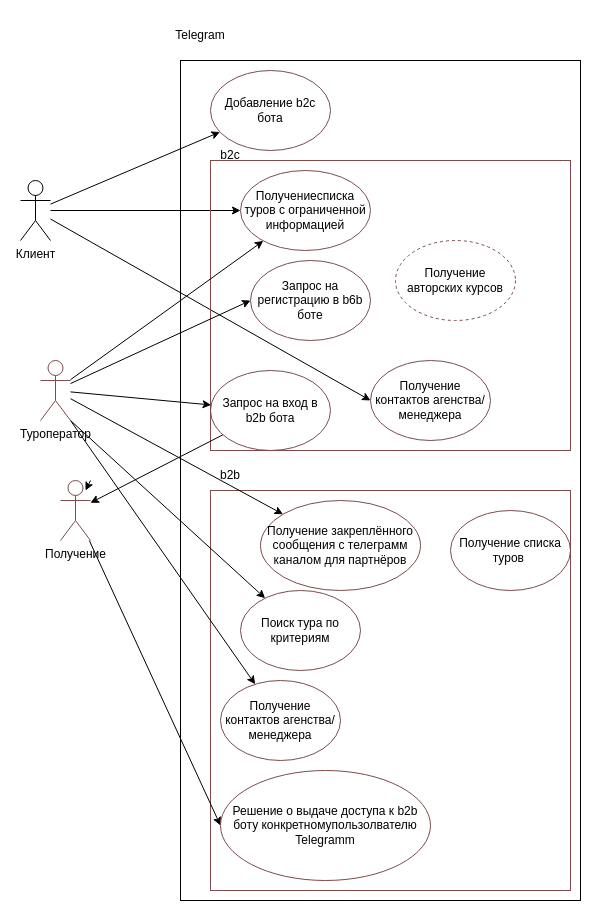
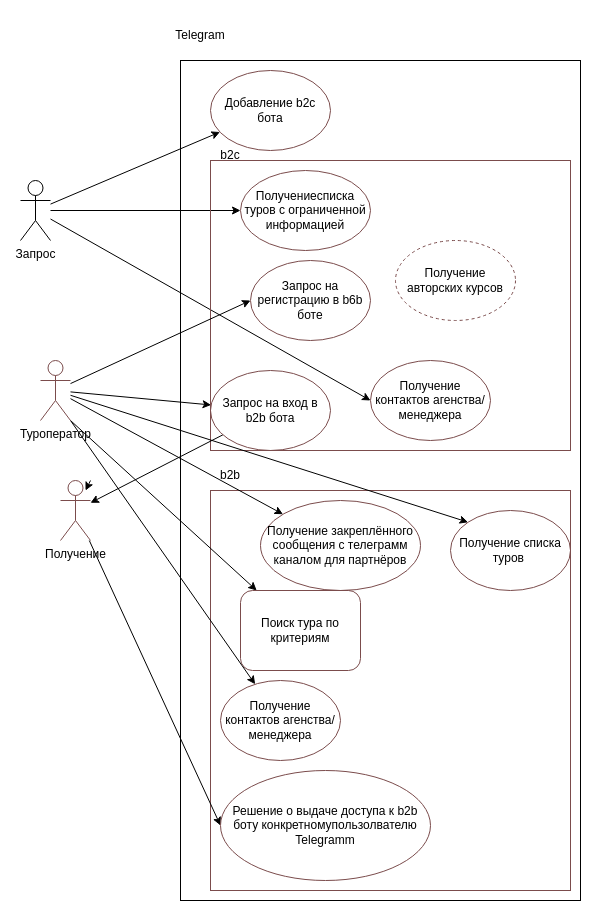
node "Клиент": label "Клиент" -> "Запрос"
edge "Туроператор" -> "Получениесписка туров с ограниченной информацией": now "Туроператор" -> "Получение списка туров"
node "Поиск тура по критериям": shape ellipse -> rounded rectangle
